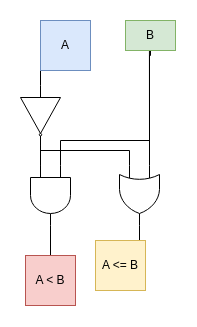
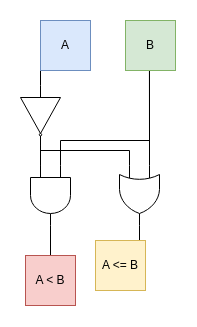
node "B": size 50x30 -> 50x50
